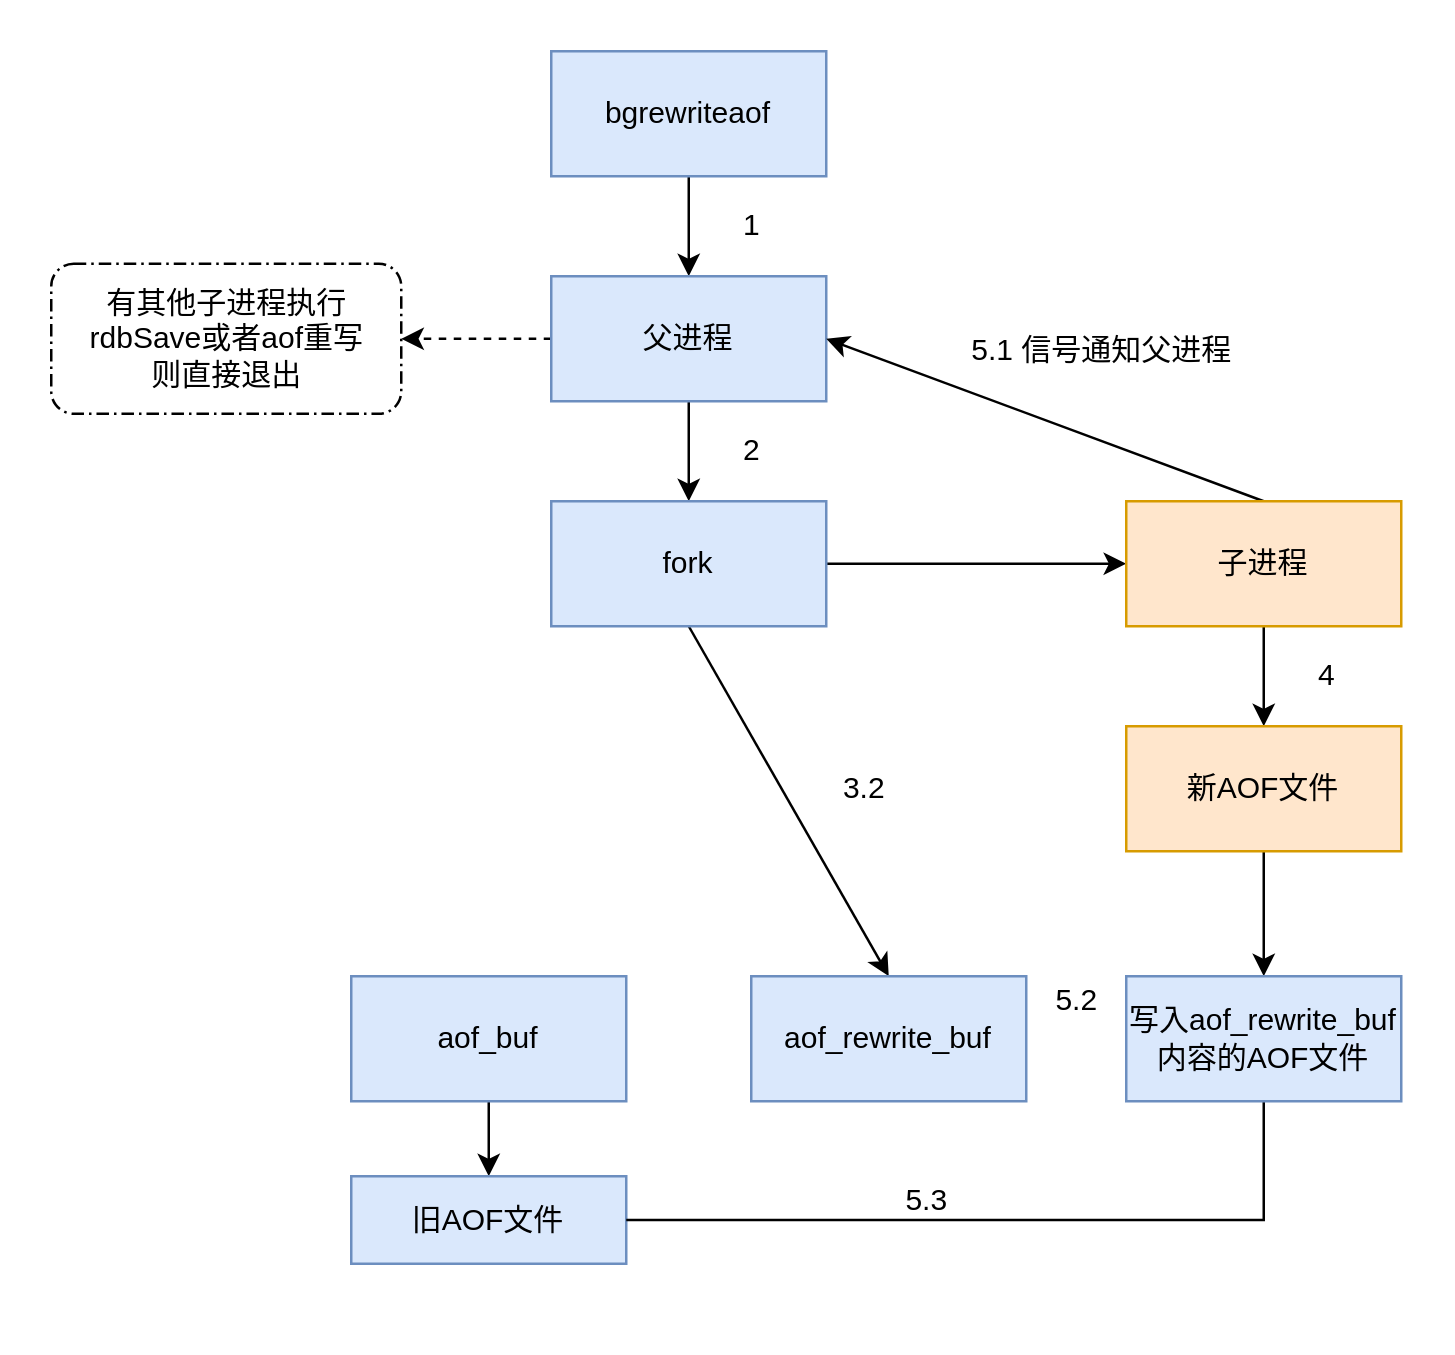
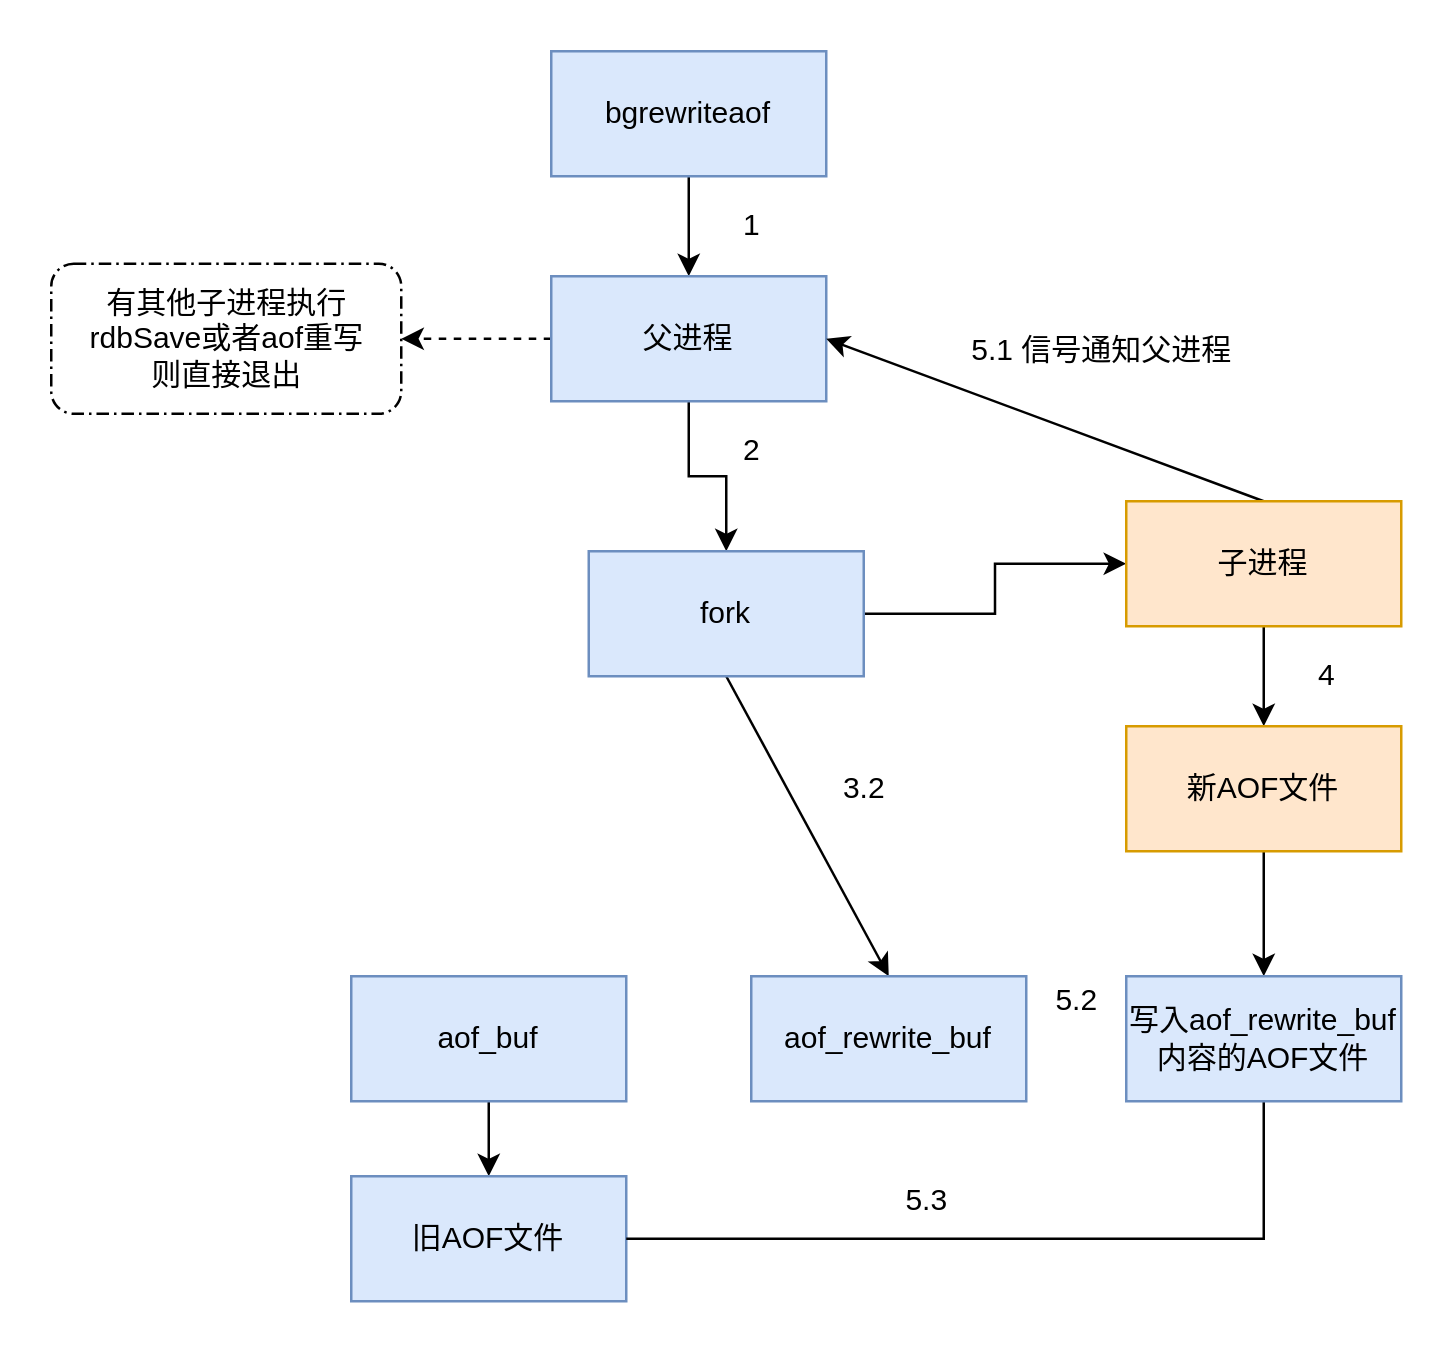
node "fork": moved (689, 564) -> (726, 614)
node "旧AOF文件": size 275x88 -> 275x125
